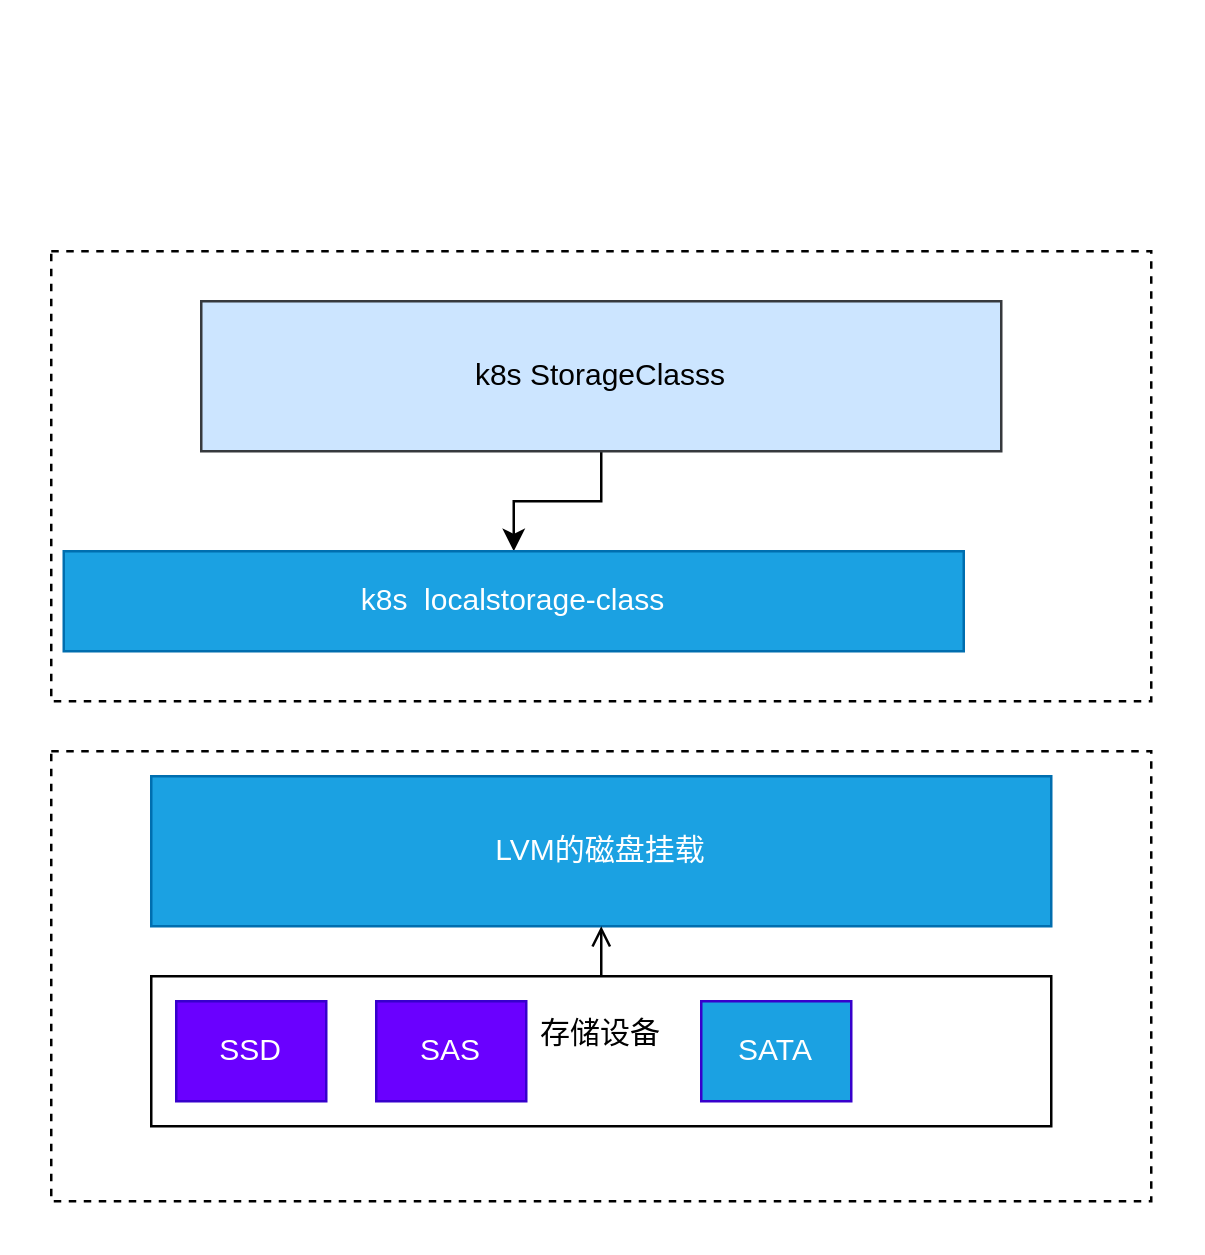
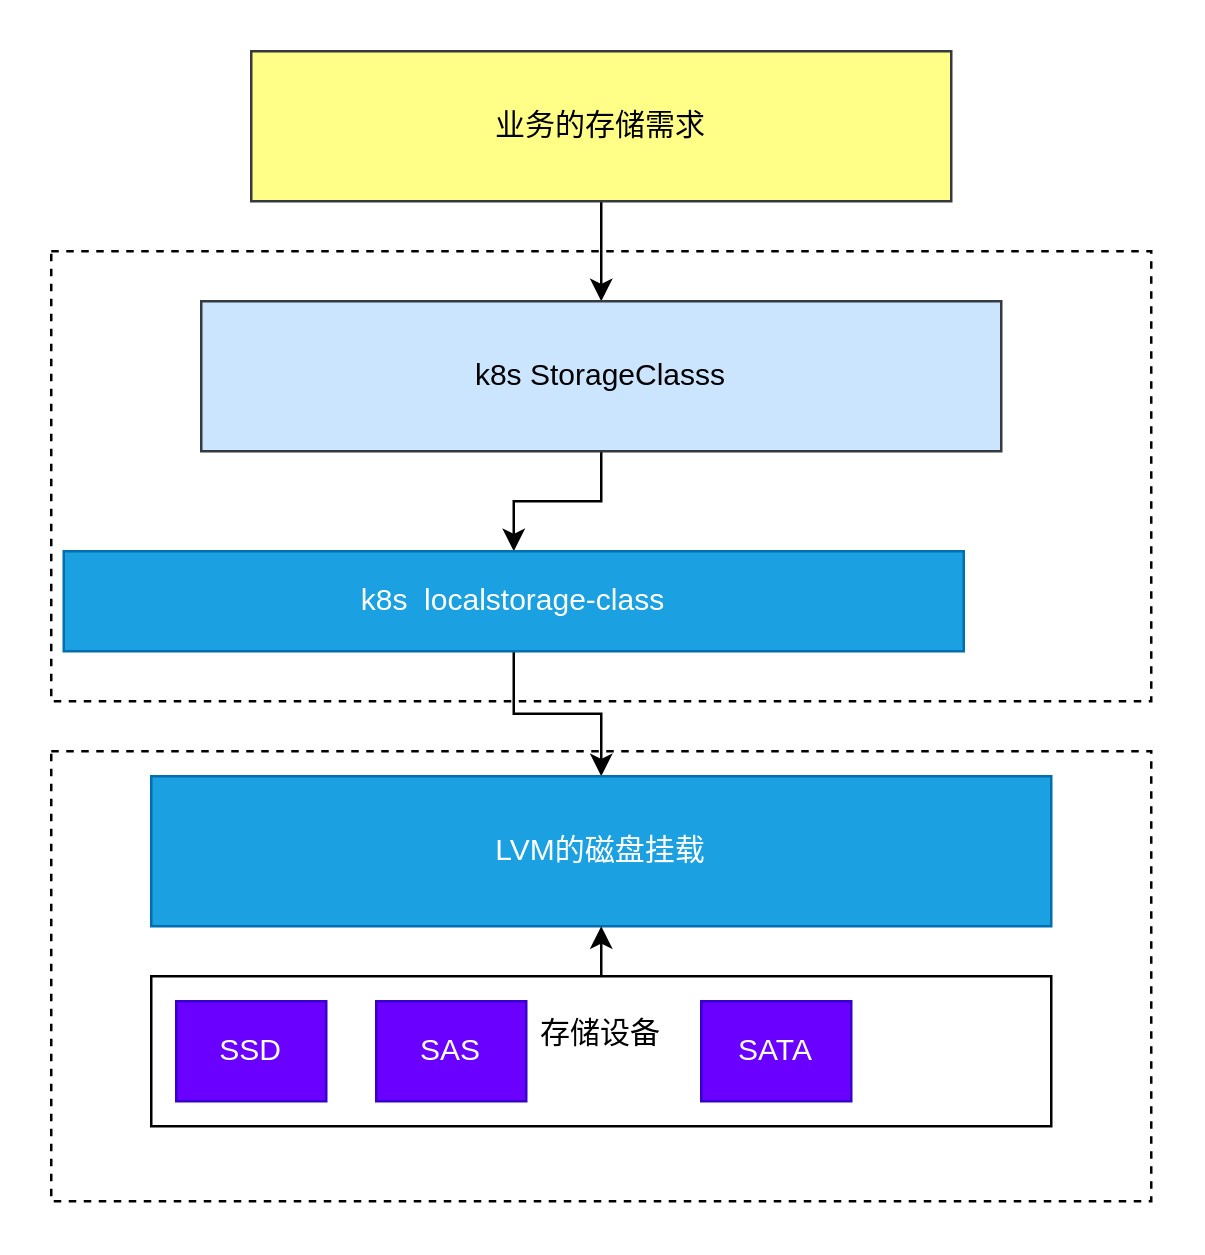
node "业务的存储需求": added
edge "业务的存储需求" -> "k8s StorageClasss": added
edge "k8s localstorage-class" -> "LVM的磁盘挂载": added
edge "存储设备" -> "LVM的磁盘挂载": arrowhead open -> classic
node "SATA": fillcolor #1ba1e2 -> #6a00ff
